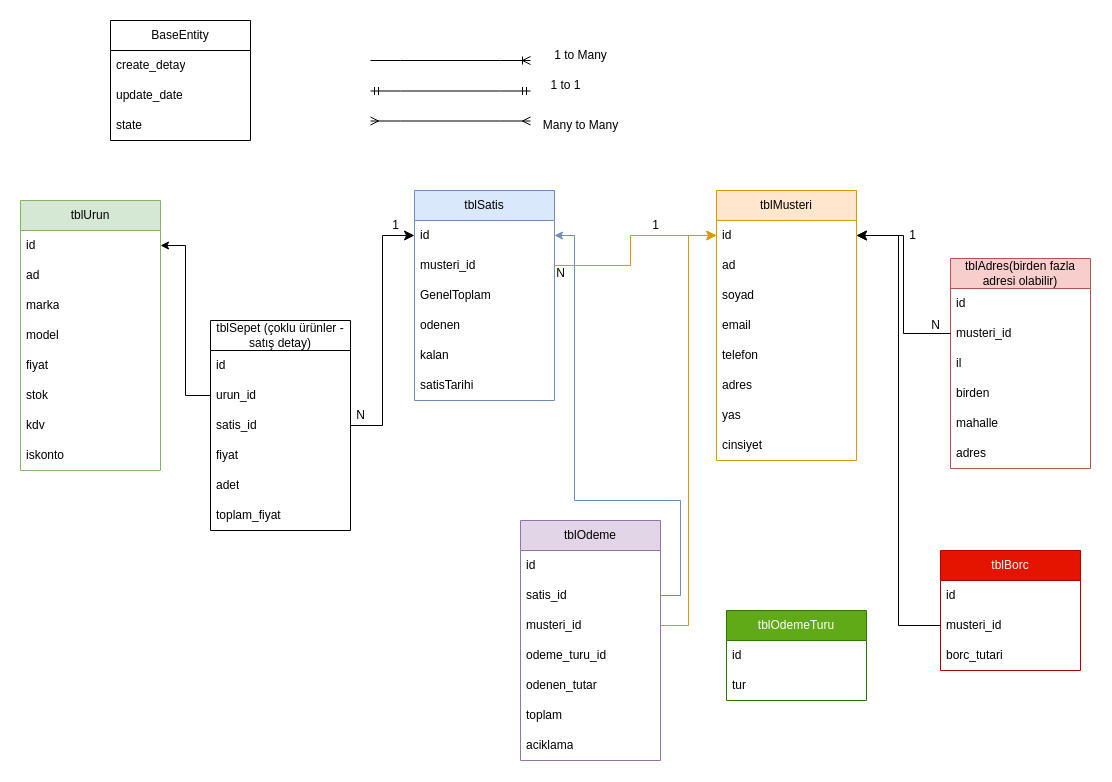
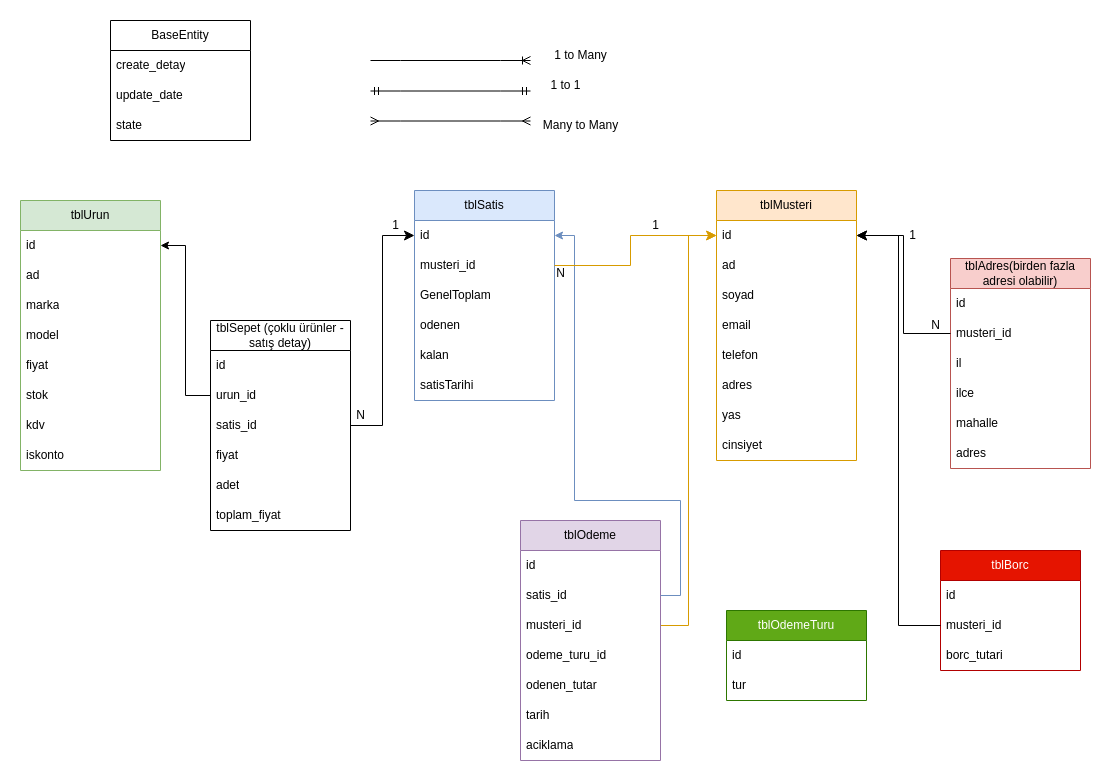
node "birden": label "birden" -> "ilce"
node "toplam": label "toplam" -> "tarih"
